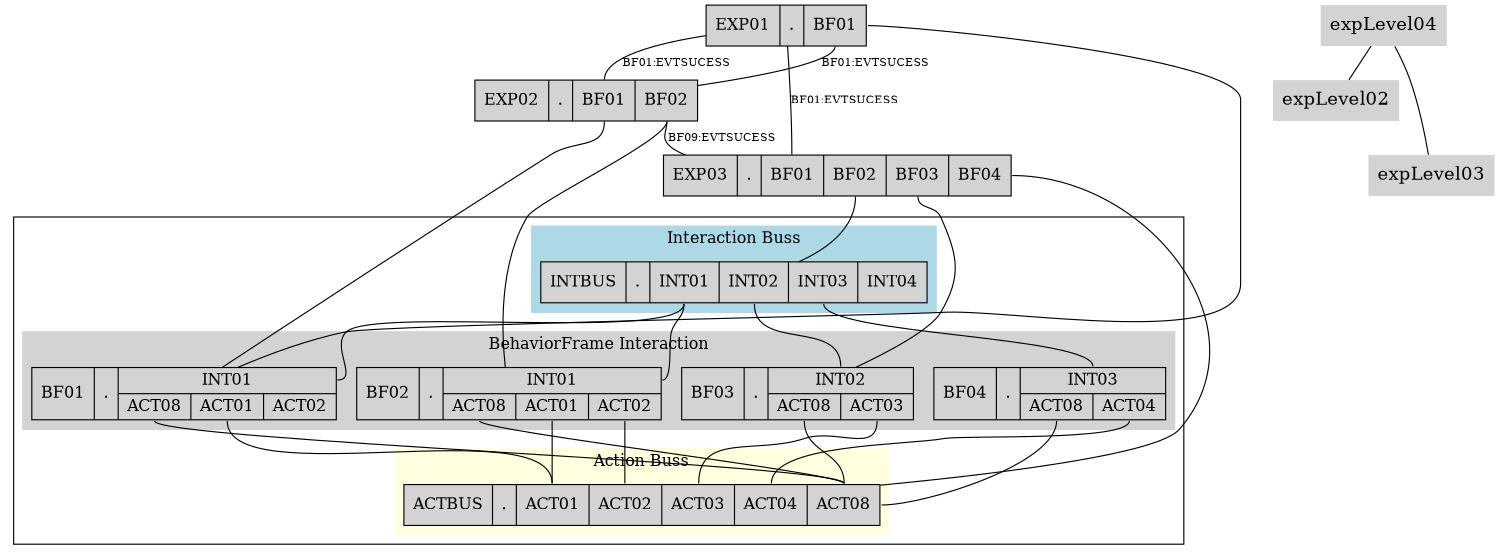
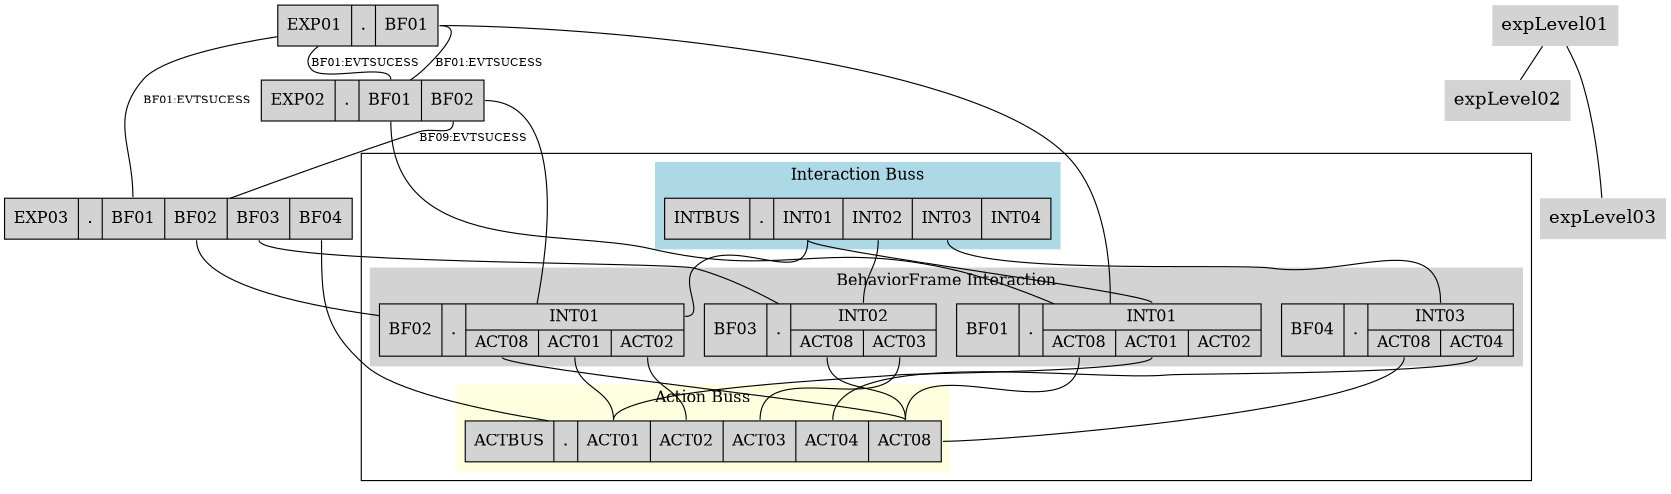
node "expLevel04": label "expLevel04" -> "expLevel01"
edge "EXP03" -- "INTBUS": now "EXP03" -- "BF02"
